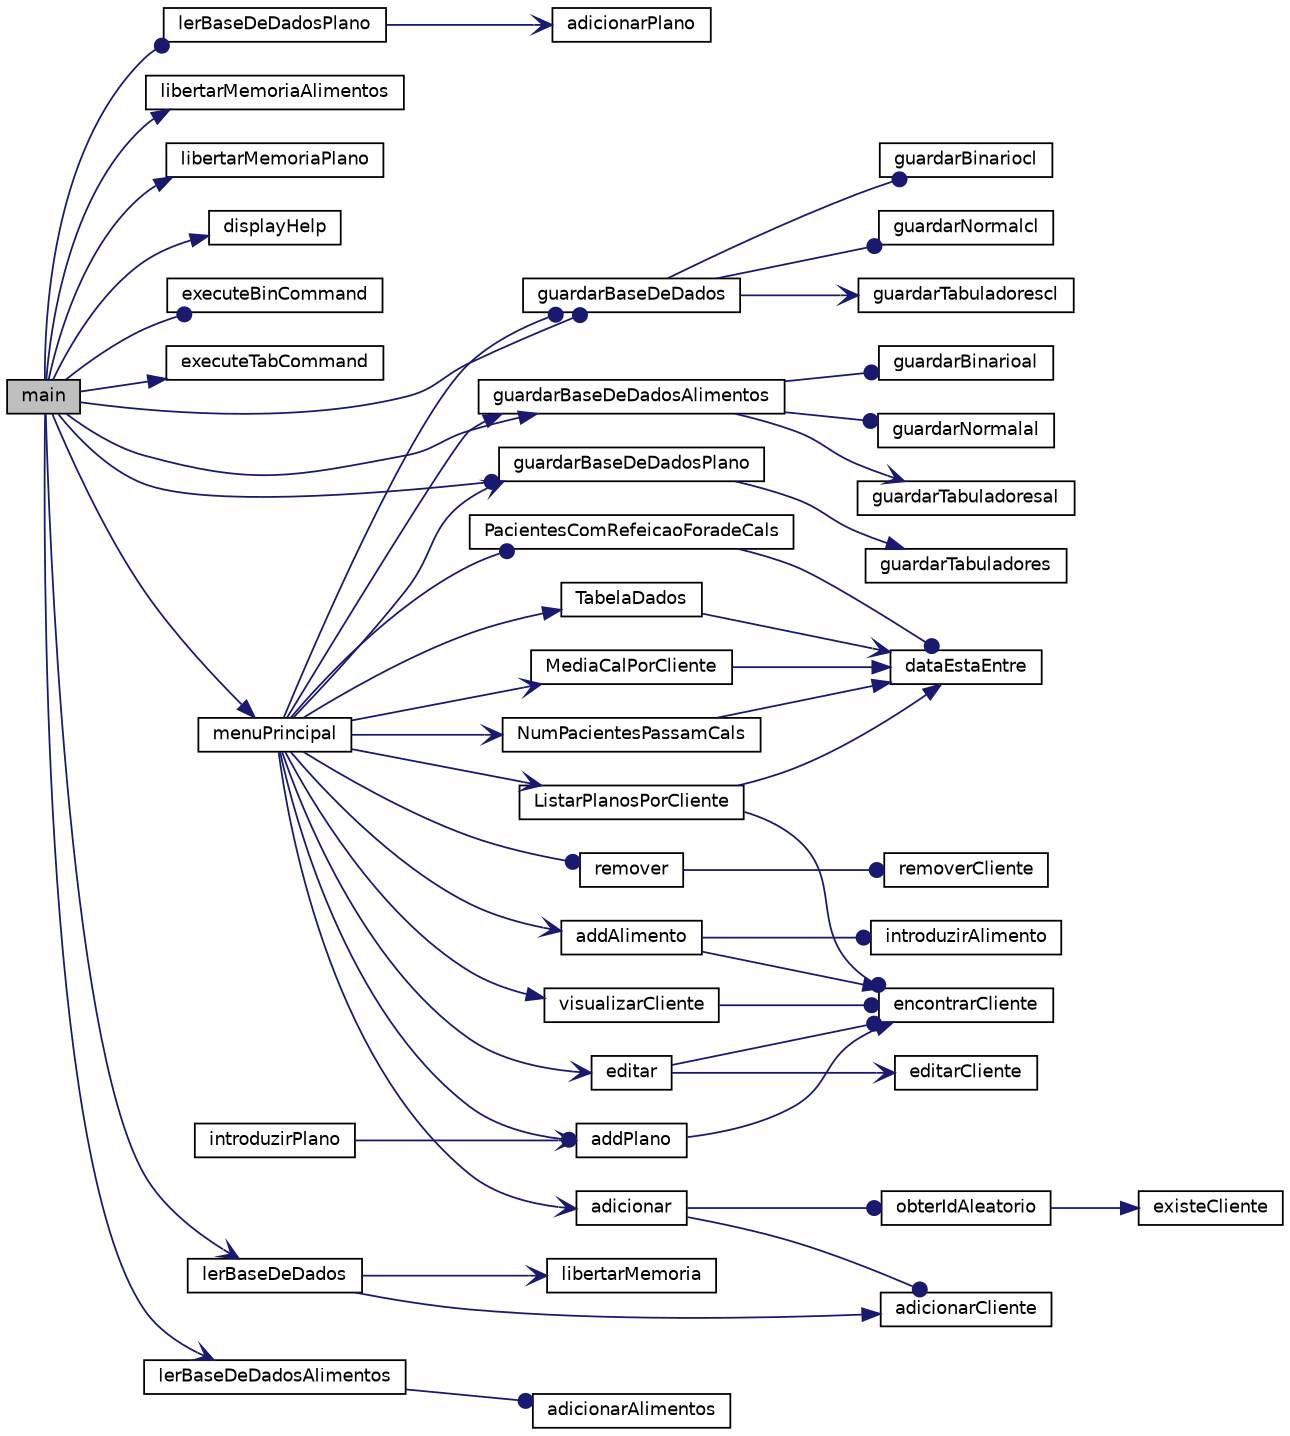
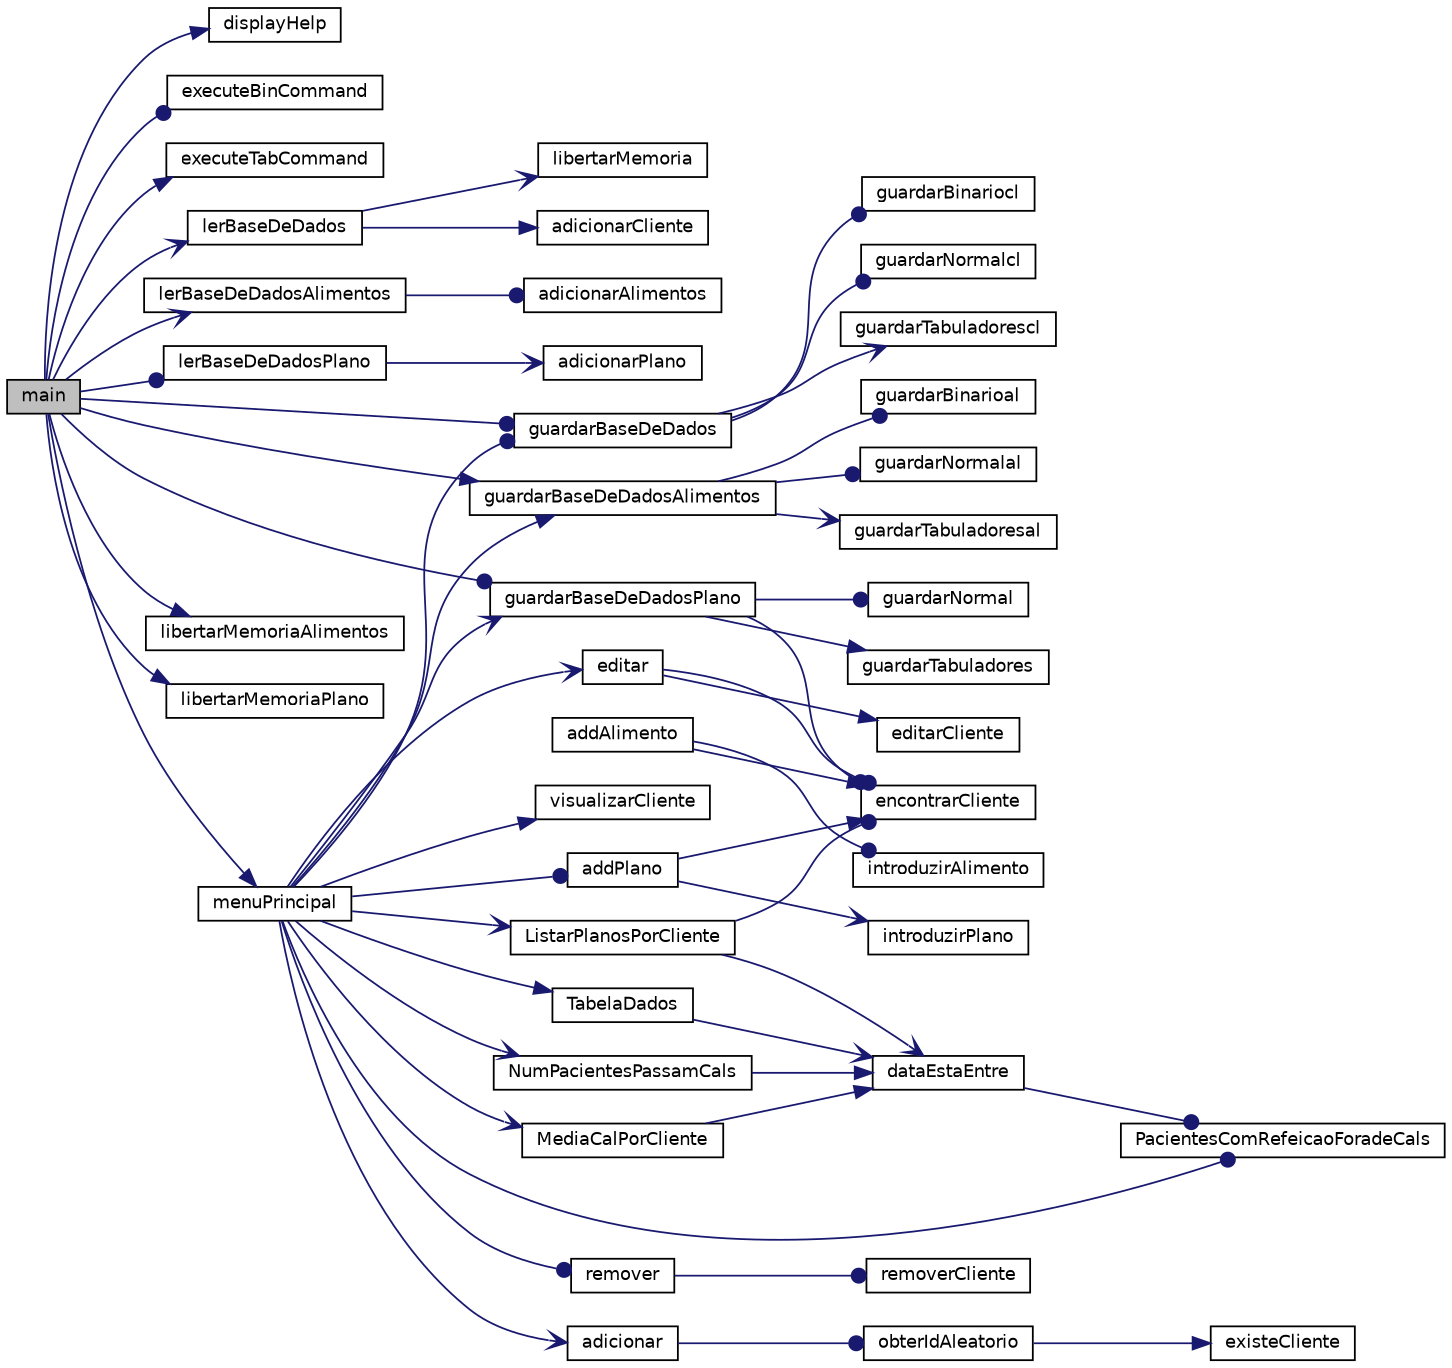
edge "PacientesComRefeicaoForadeCals" -> "dataEstaEntre": reversed
node "guardarNormal": added
edge "ListarPlanosPorCliente" -> "dataEstaEntre": arrowhead normal -> vee
edge "menuPrincipal" -> "addAlimento": removed
edge "visualizarCliente" -> "encontrarCliente": now "guardarBaseDeDadosPlano" -> "encontrarCliente"
edge "editar" -> "editarCliente": arrowhead vee -> normal
edge "introduzirPlano" -> "addPlano": reversed
edge "adicionar" -> "adicionarCliente": removed
